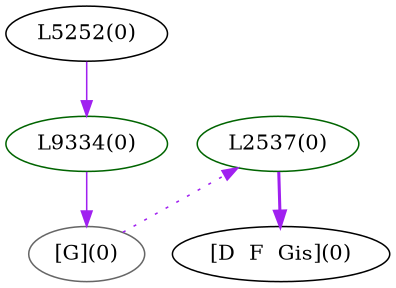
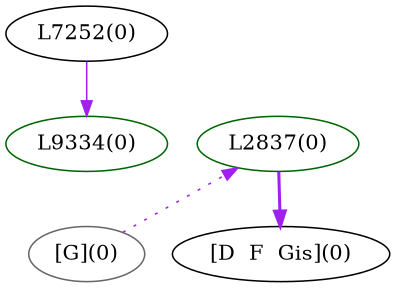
node "L5252(0)": label "L5252(0)" -> "L7252(0)"
node "L2537(0)": label "L2537(0)" -> "L2837(0)"
edge "L9334(0)" -> "[G](0)": removed
